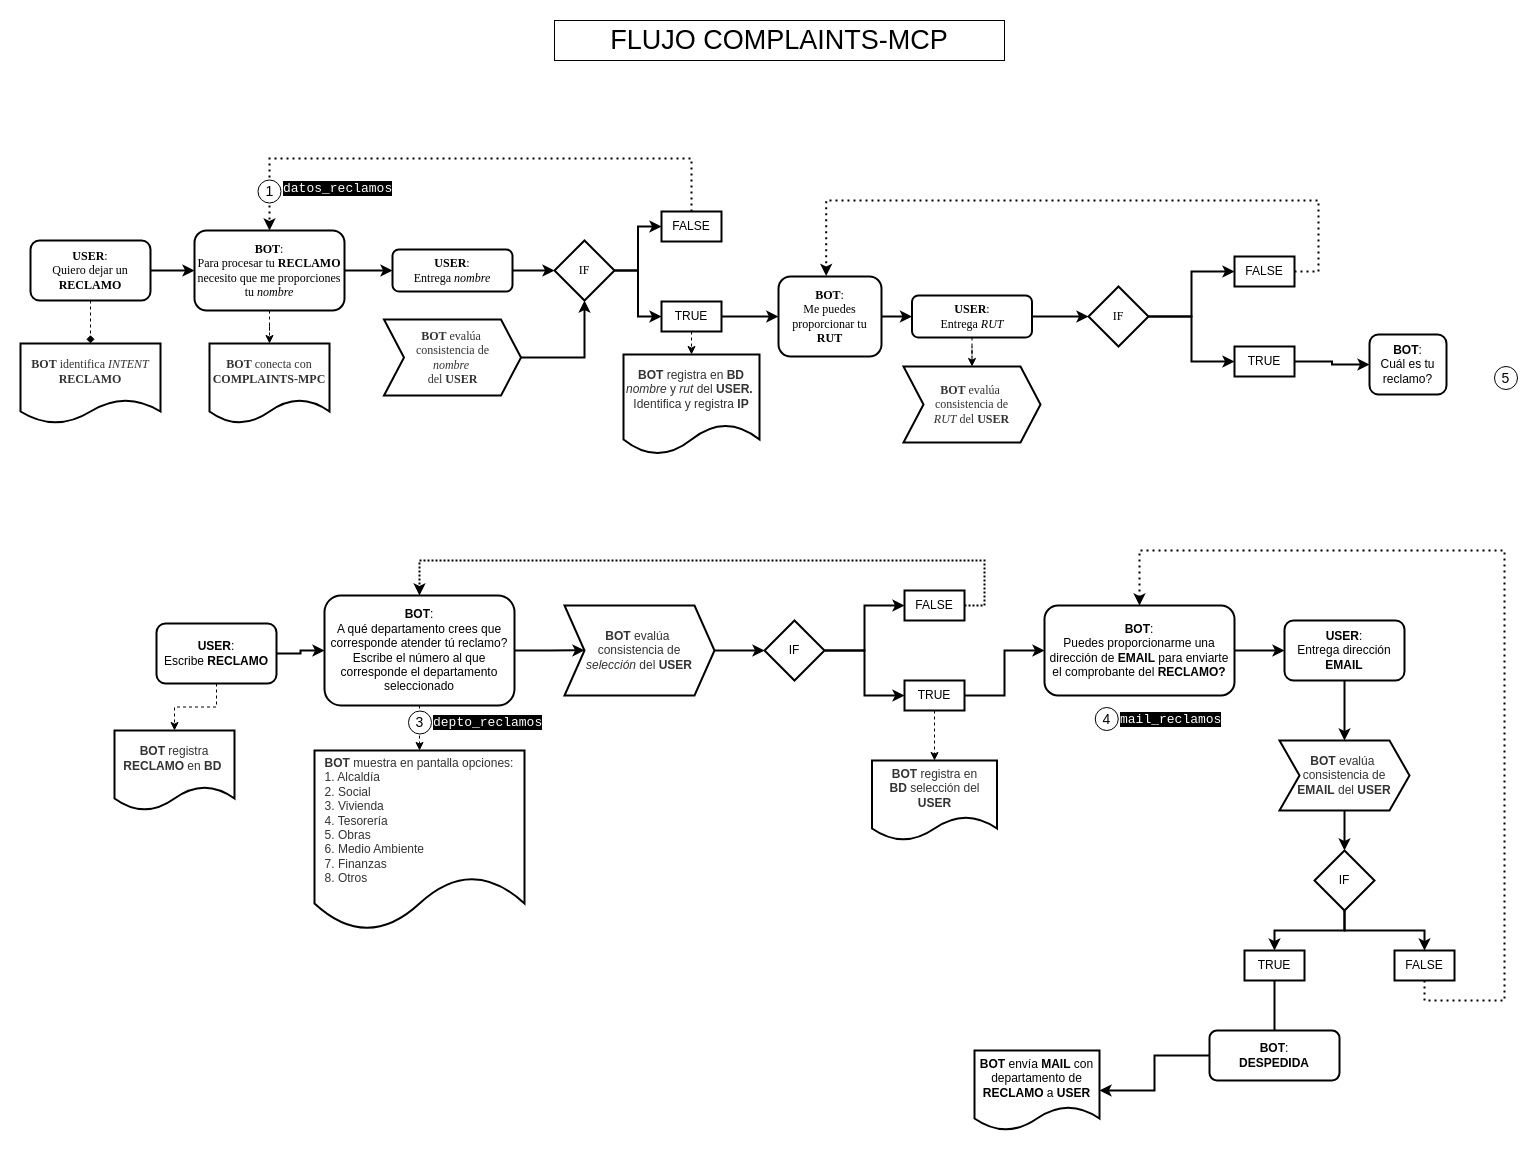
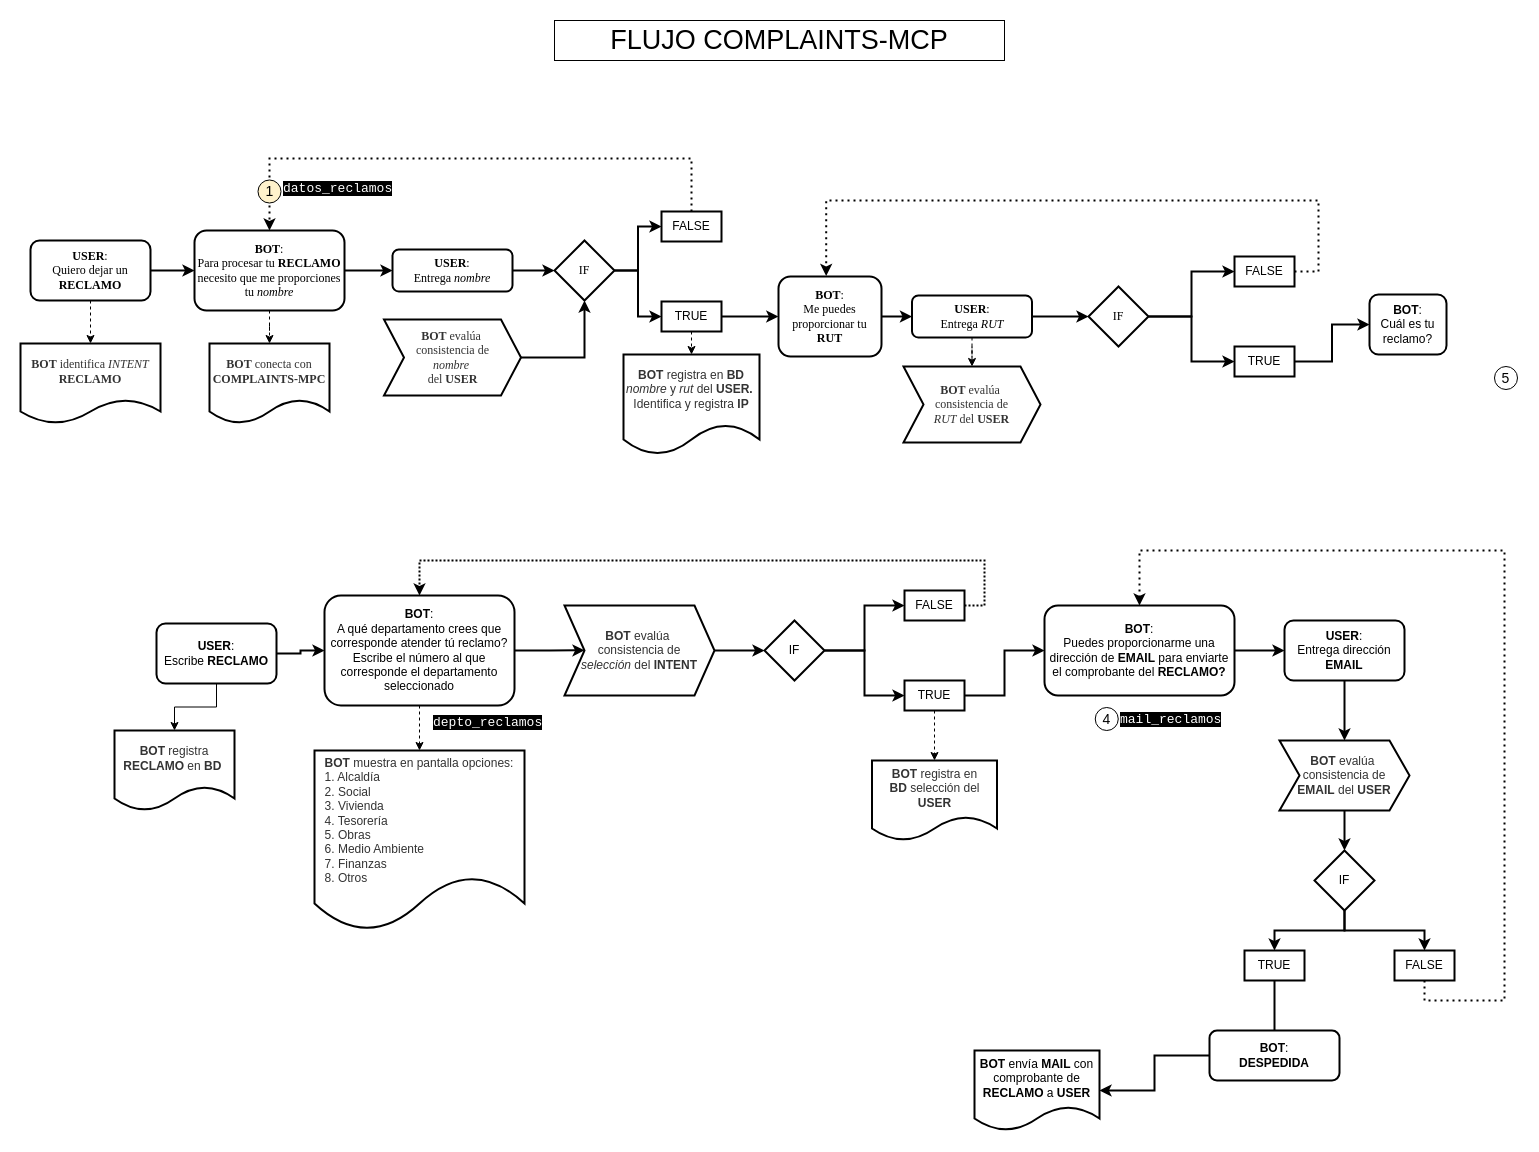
node "1": fillcolor #ffffff -> #fff2cc
edge "USER: Quiero dejar un RECLAMO" -> "BOT identifica INTENT RECLAMO": arrowhead diamond -> classic
node "BOT: Cuál es tu reclamo?": moved (1408, 365) -> (1408, 325)
node "BOT evalúa consistencia de selección del USER": label "BOT evalúa consistencia de selección del USER" -> "BOT evalúa consistencia de selección del INTENT"
edge "USER: Escribe RECLAMO" -> "BOT registra RECLAMO en BD": style dashed -> solid
node "3": removed
node "BOT envía MAIL con departamento de RECLAMO a USER": label "BOT envía MAIL con departamento de RECLAMO a USER" -> "BOT envía MAIL con comprobante de RECLAMO a USER"
